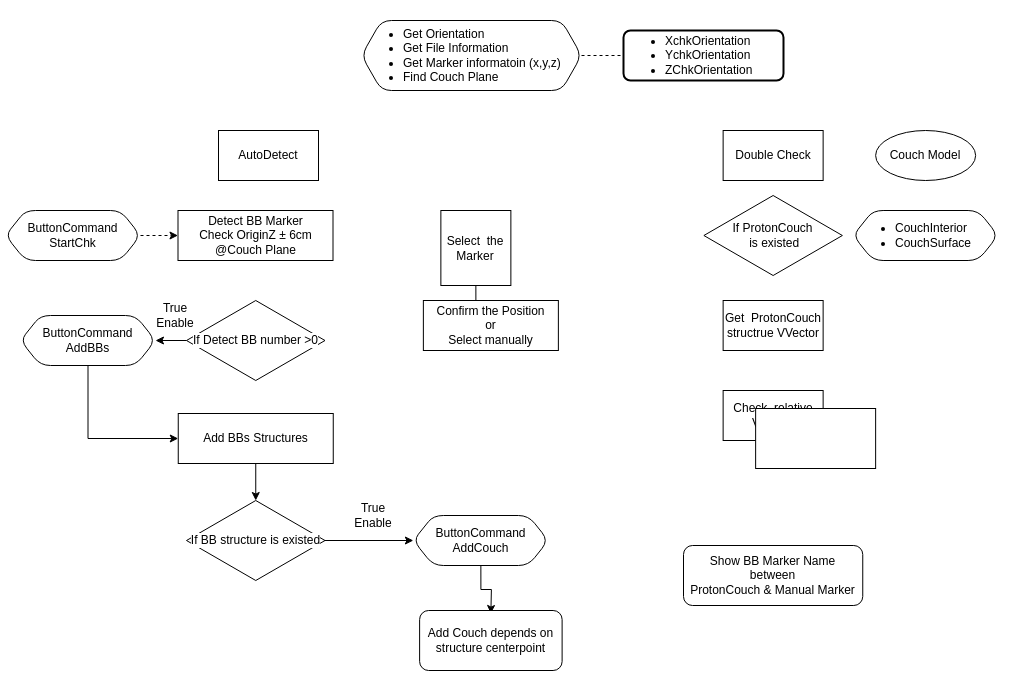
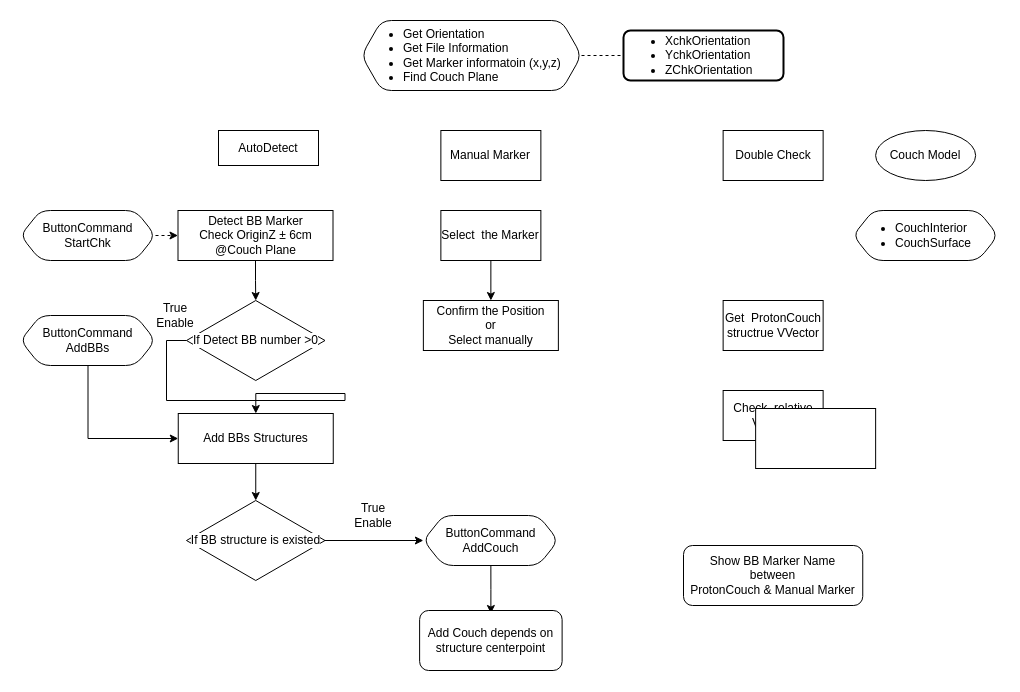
node "AutoDetect": size 100x50 -> 100x35
node "Manual Marker": added
node "ButtonCommand StartChk": moved (73, 236) -> (88, 236)
node "If ProtonCouch is existed": removed
node "Select the Marker": size 70x75 -> 100x50
edge "Detect BB Marker Check OriginZ ± 6cm @Couch Plane" -> "If Detect BB number >0": added
edge "If Detect BB number >0" -> "ButtonCommand AddBBs": now "If Detect BB number >0" -> "Add BBs Structures"
node "ButtonCommand AddCouch": moved (481, 541) -> (491, 541)
